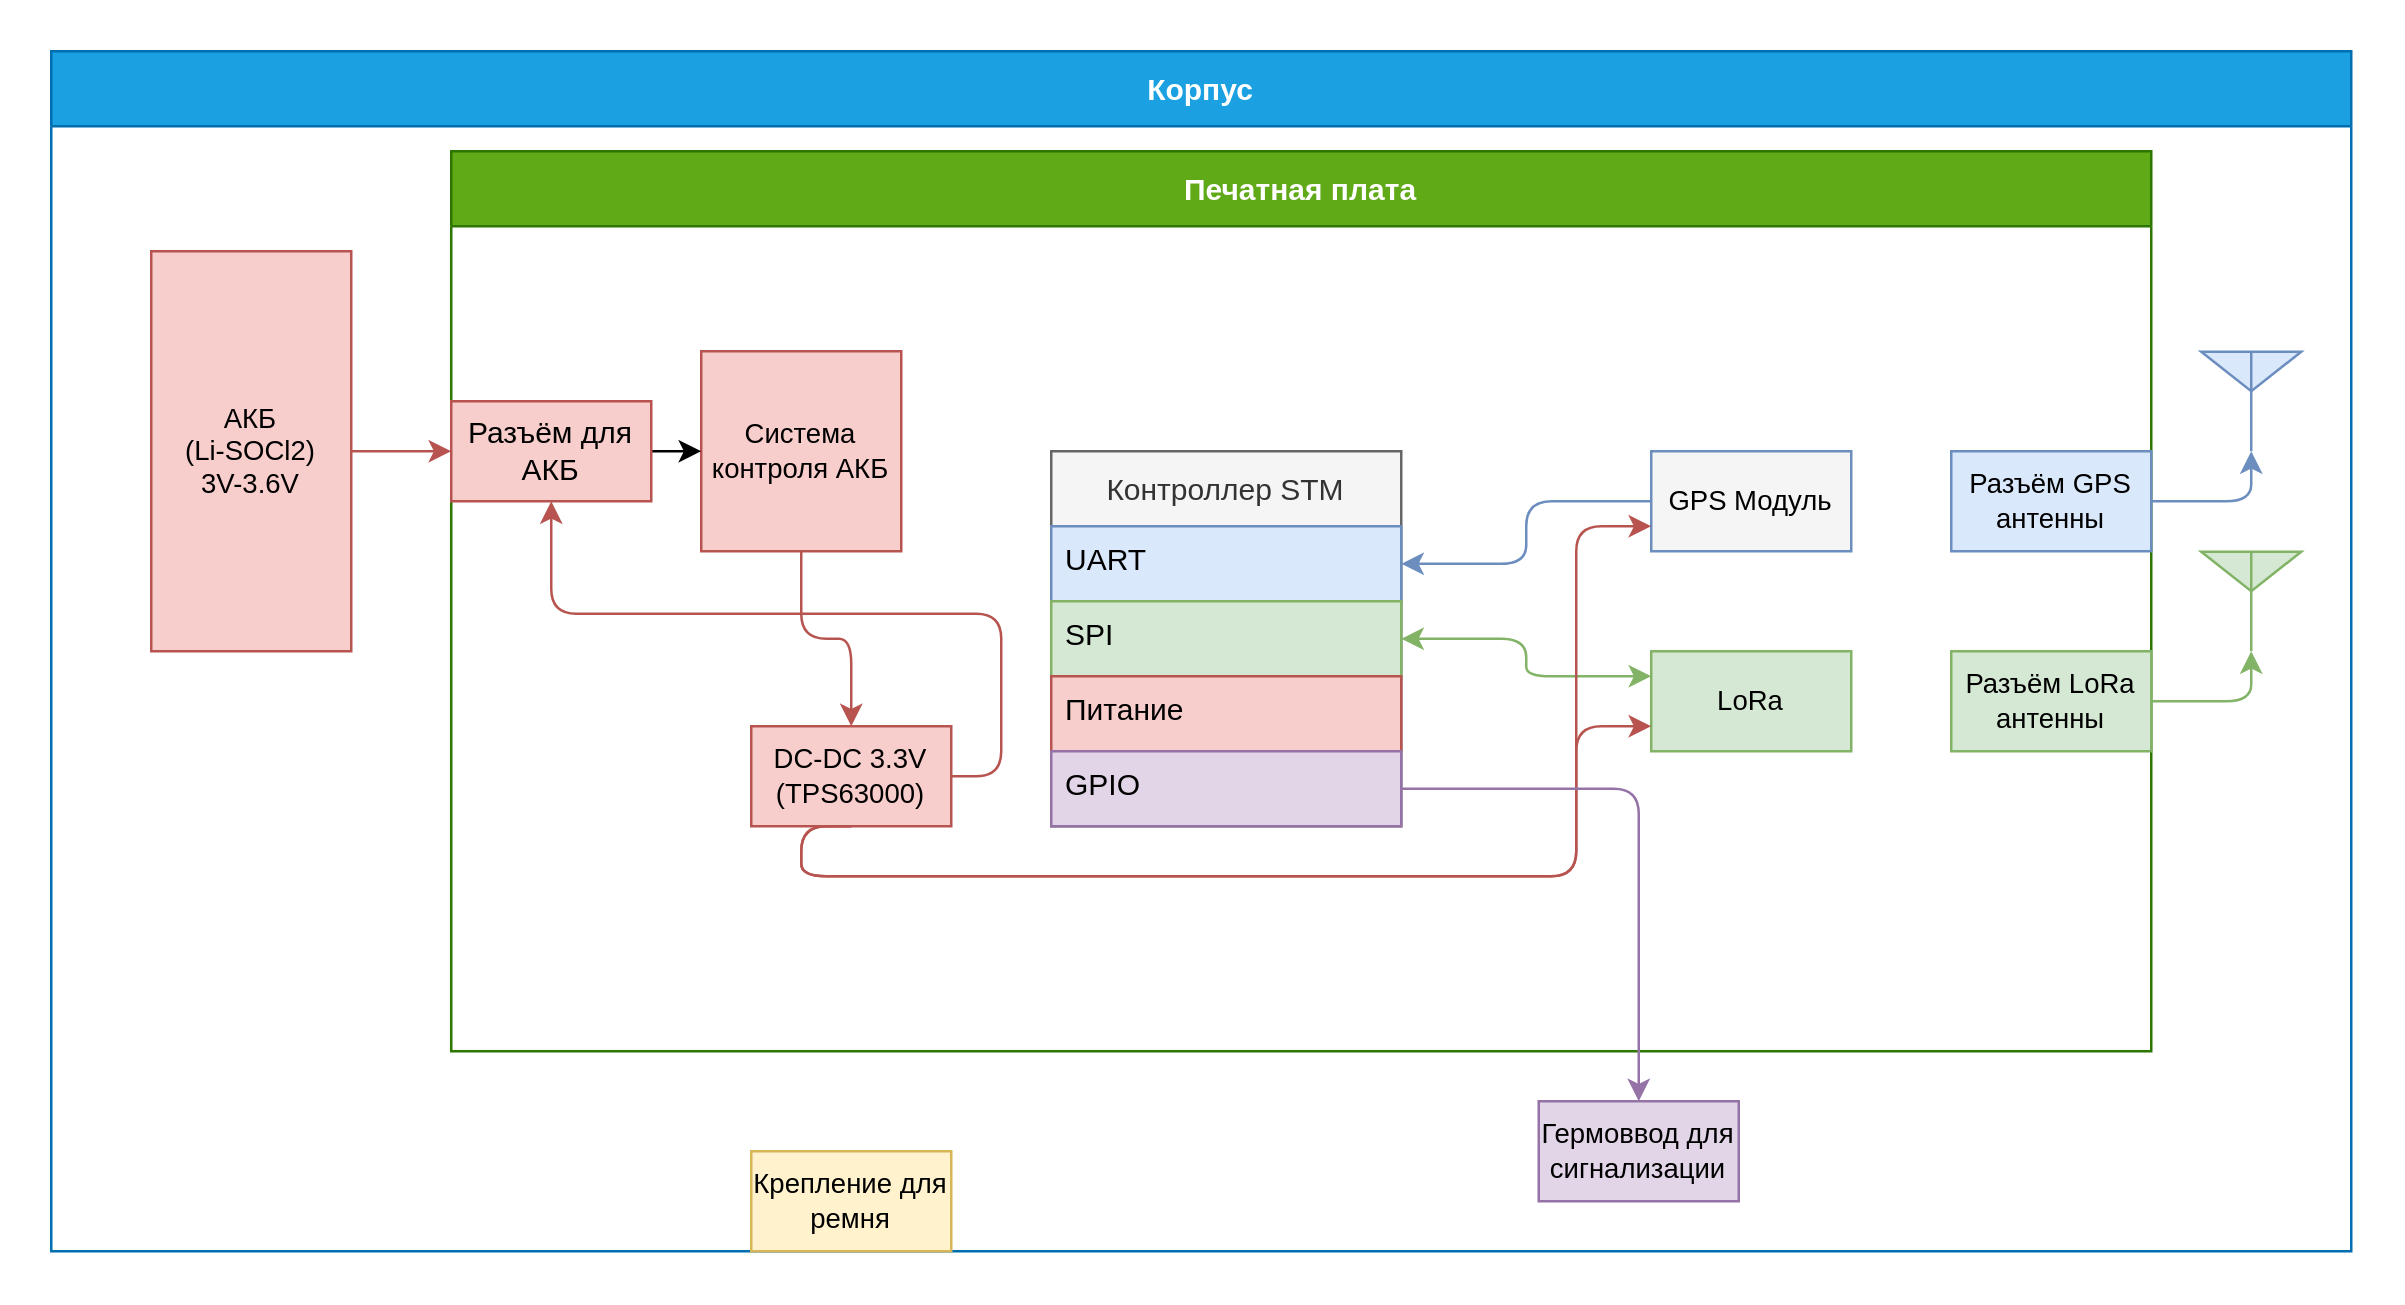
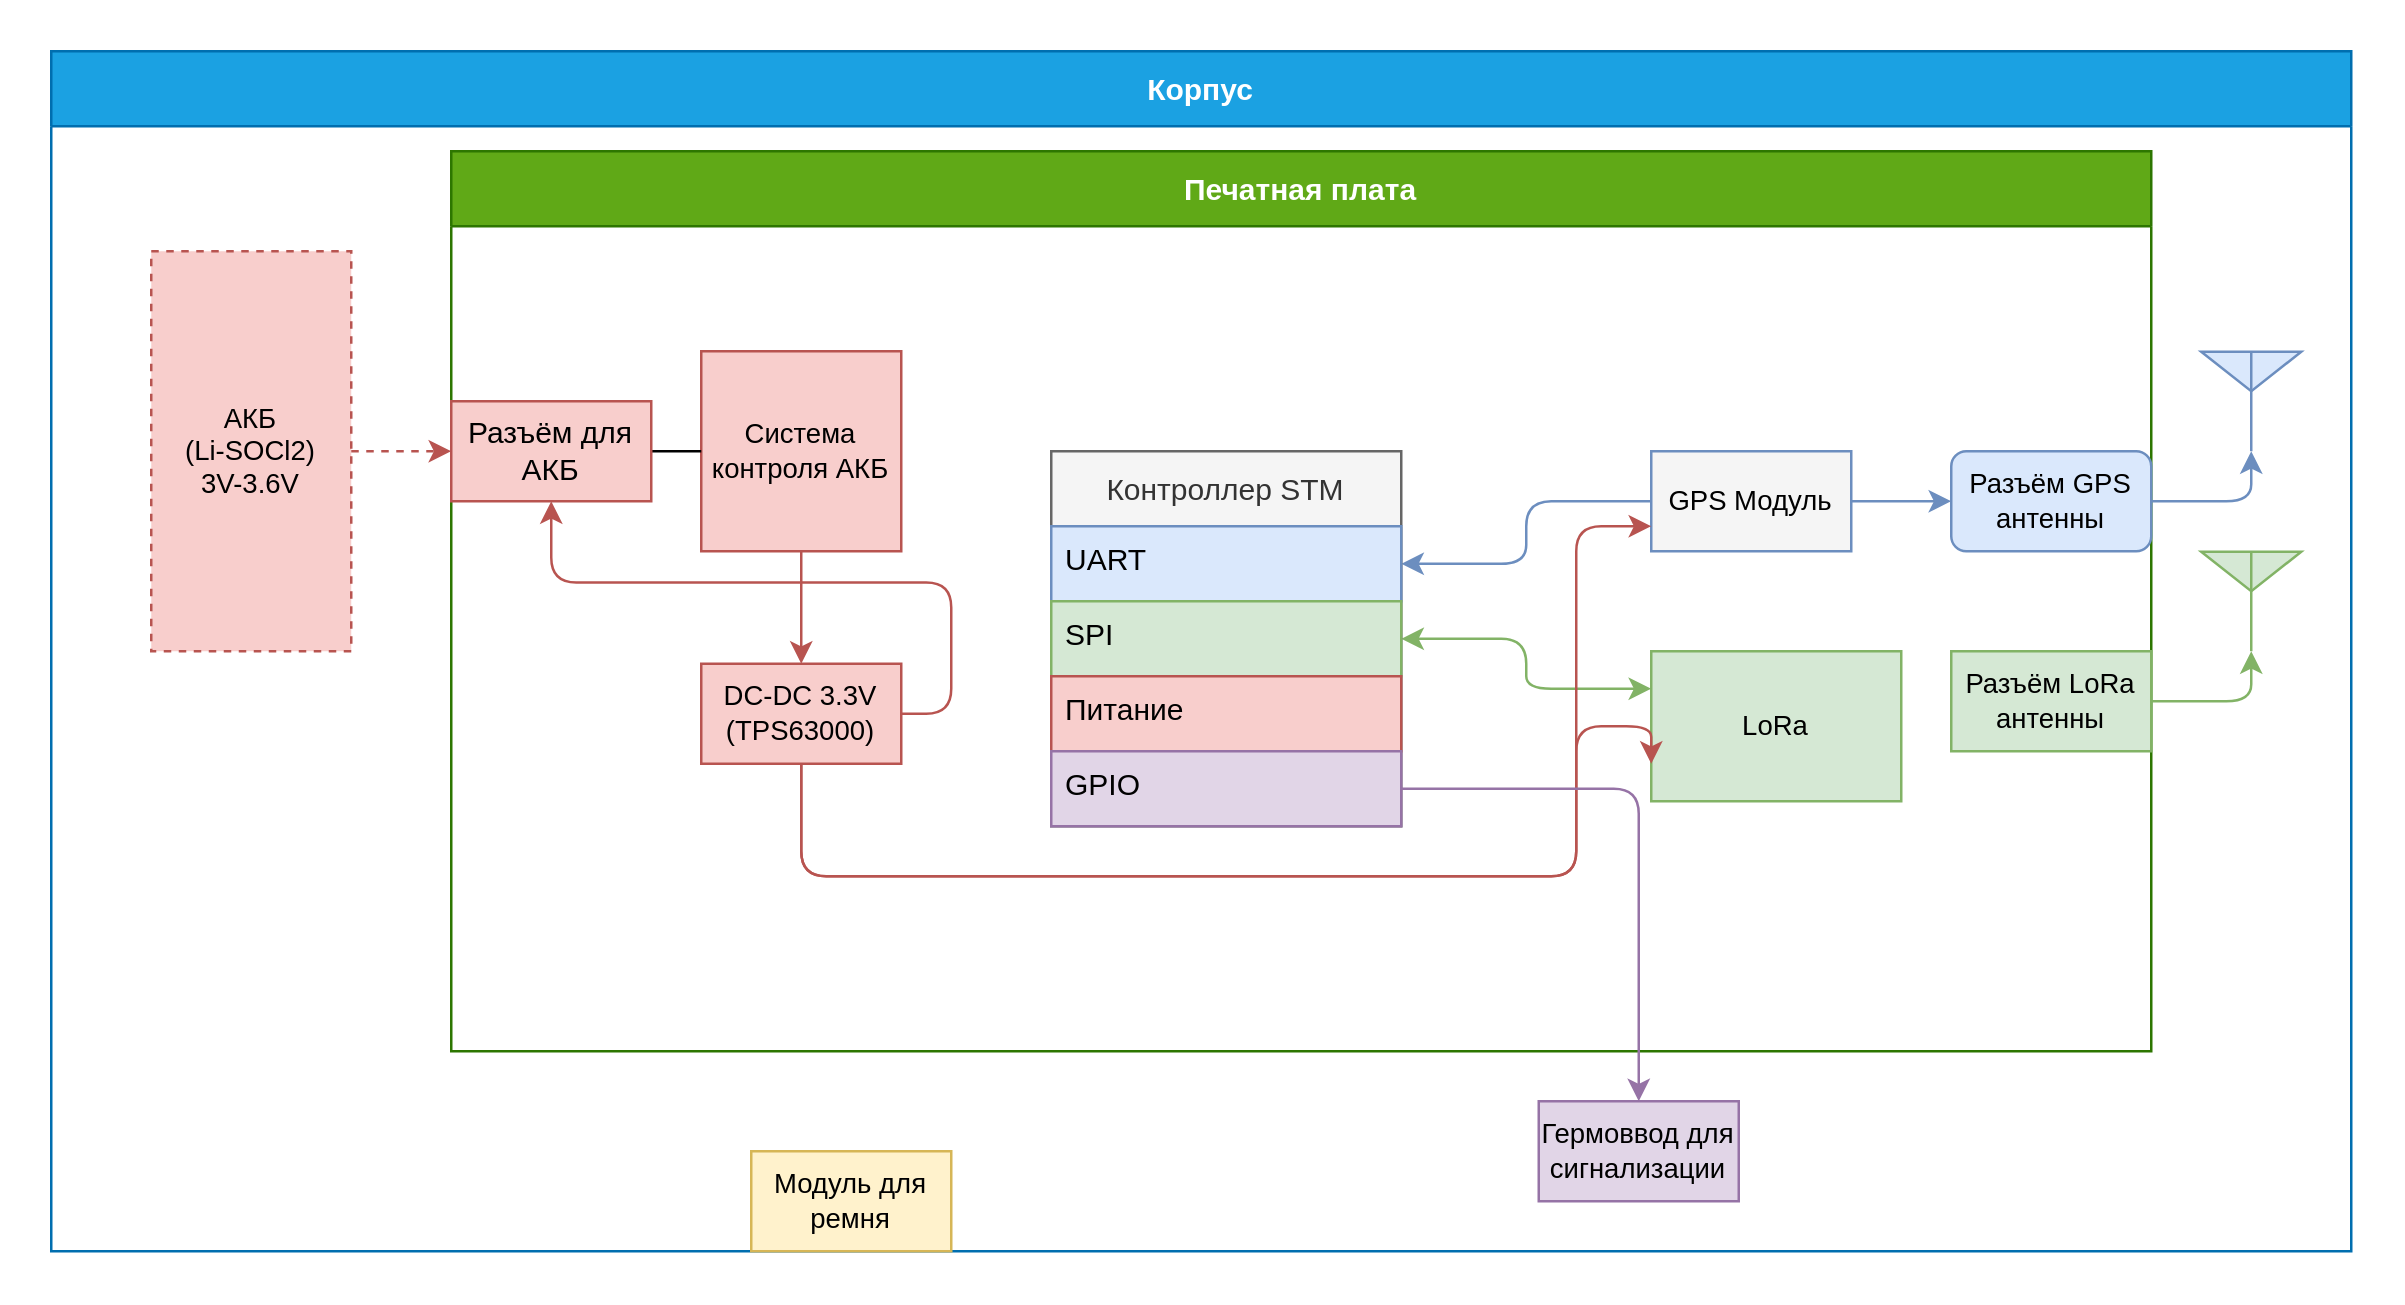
node "АКБ (Li-SOCl2) 3V-3.6V": style solid -> dashed
edge "АКБ (Li-SOCl2) 3V-3.6V" -> "Разъём для АКБ": style solid -> dashed
edge "Разъём для АКБ" -> "Система контроля АКБ": arrowhead classic -> none
edge "GPS Модуль" -> "Разъём GPS антенны": added
node "Разъём GPS антенны": shape rectangle -> rounded rectangle
node "LoRa": size 200x100 -> 250x150
node "DC-DC 3.3V (TPS63000)": moved (851, 776) -> (801, 714)
node "Крепление для ремня": label "Крепление для ремня" -> "Модуль для ремня"
